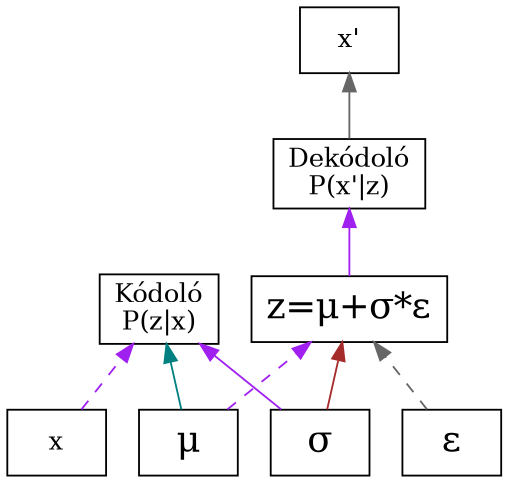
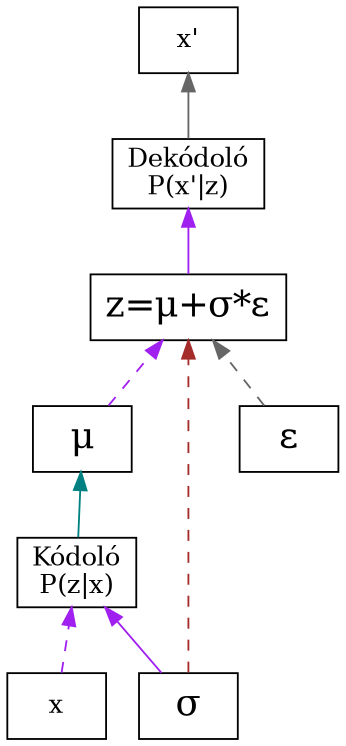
edge "σ" -> "z=μ+σ*ε": style solid -> dashed
edge "μ" -> "Kódoló P(z|x)": reversed
